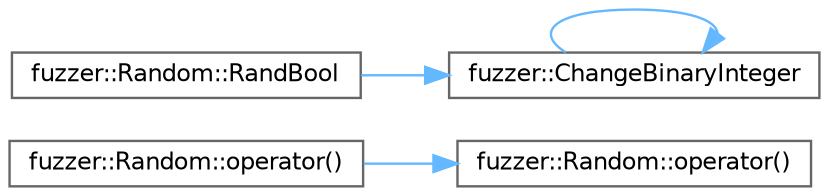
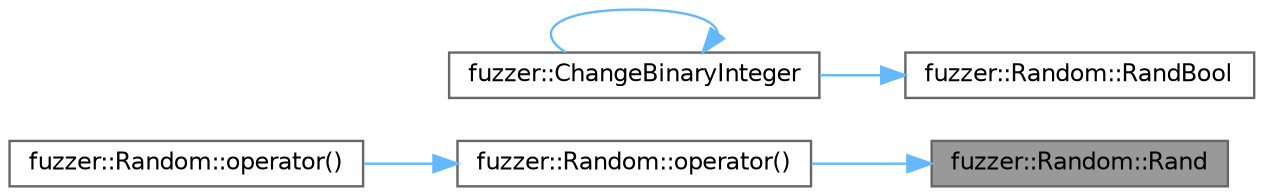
edge "fuzzer::Random::RandBool" -> "fuzzer::ChangeBinaryInteger": reversed
node "fuzzer::Random::Rand": added
